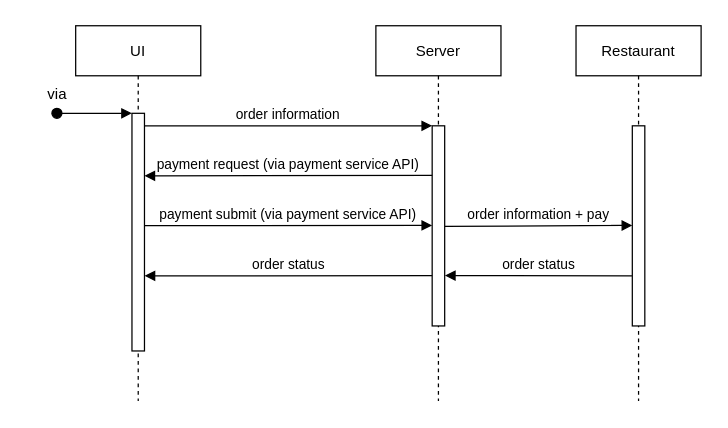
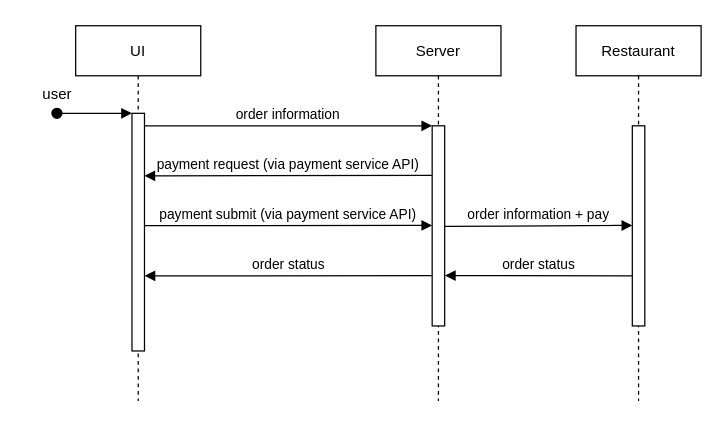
node "via": label "via" -> "user"
